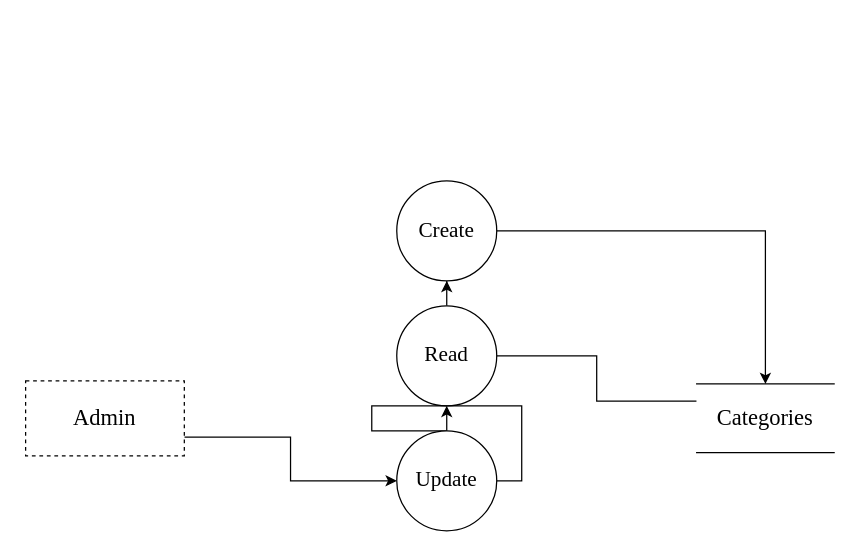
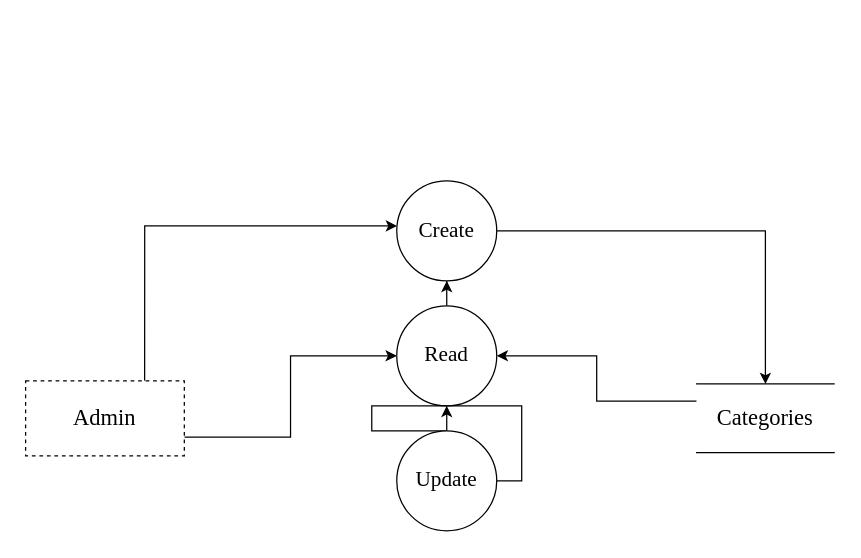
edge "Admin" -> "Create": added
edge "Read" -- "Categories": arrowhead none -> classic
edge "Admin" -> "Update": now "Admin" -> "Read"
